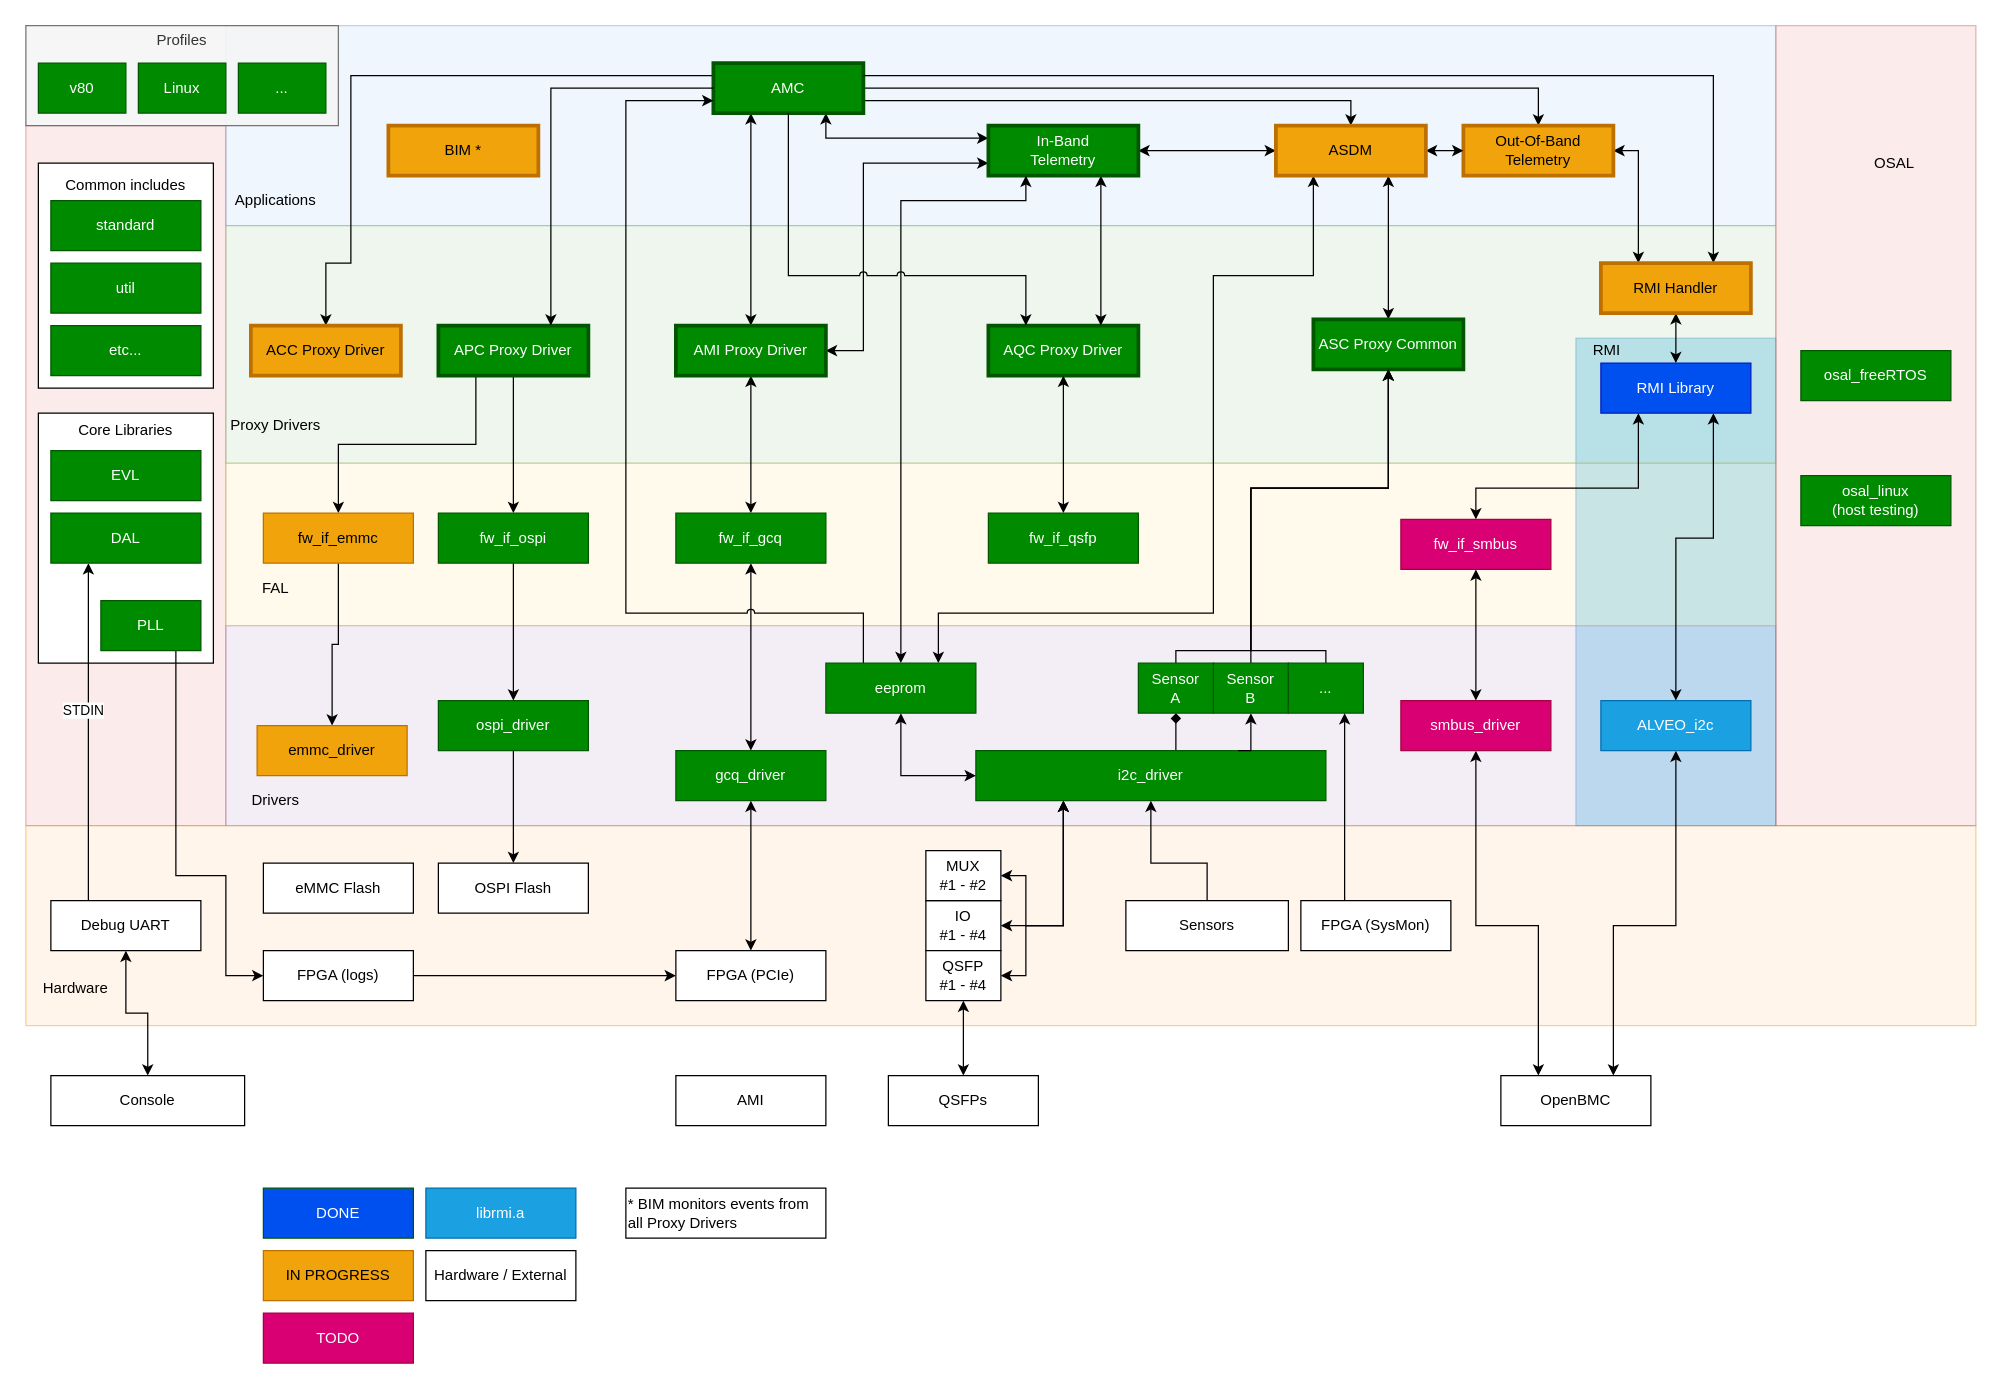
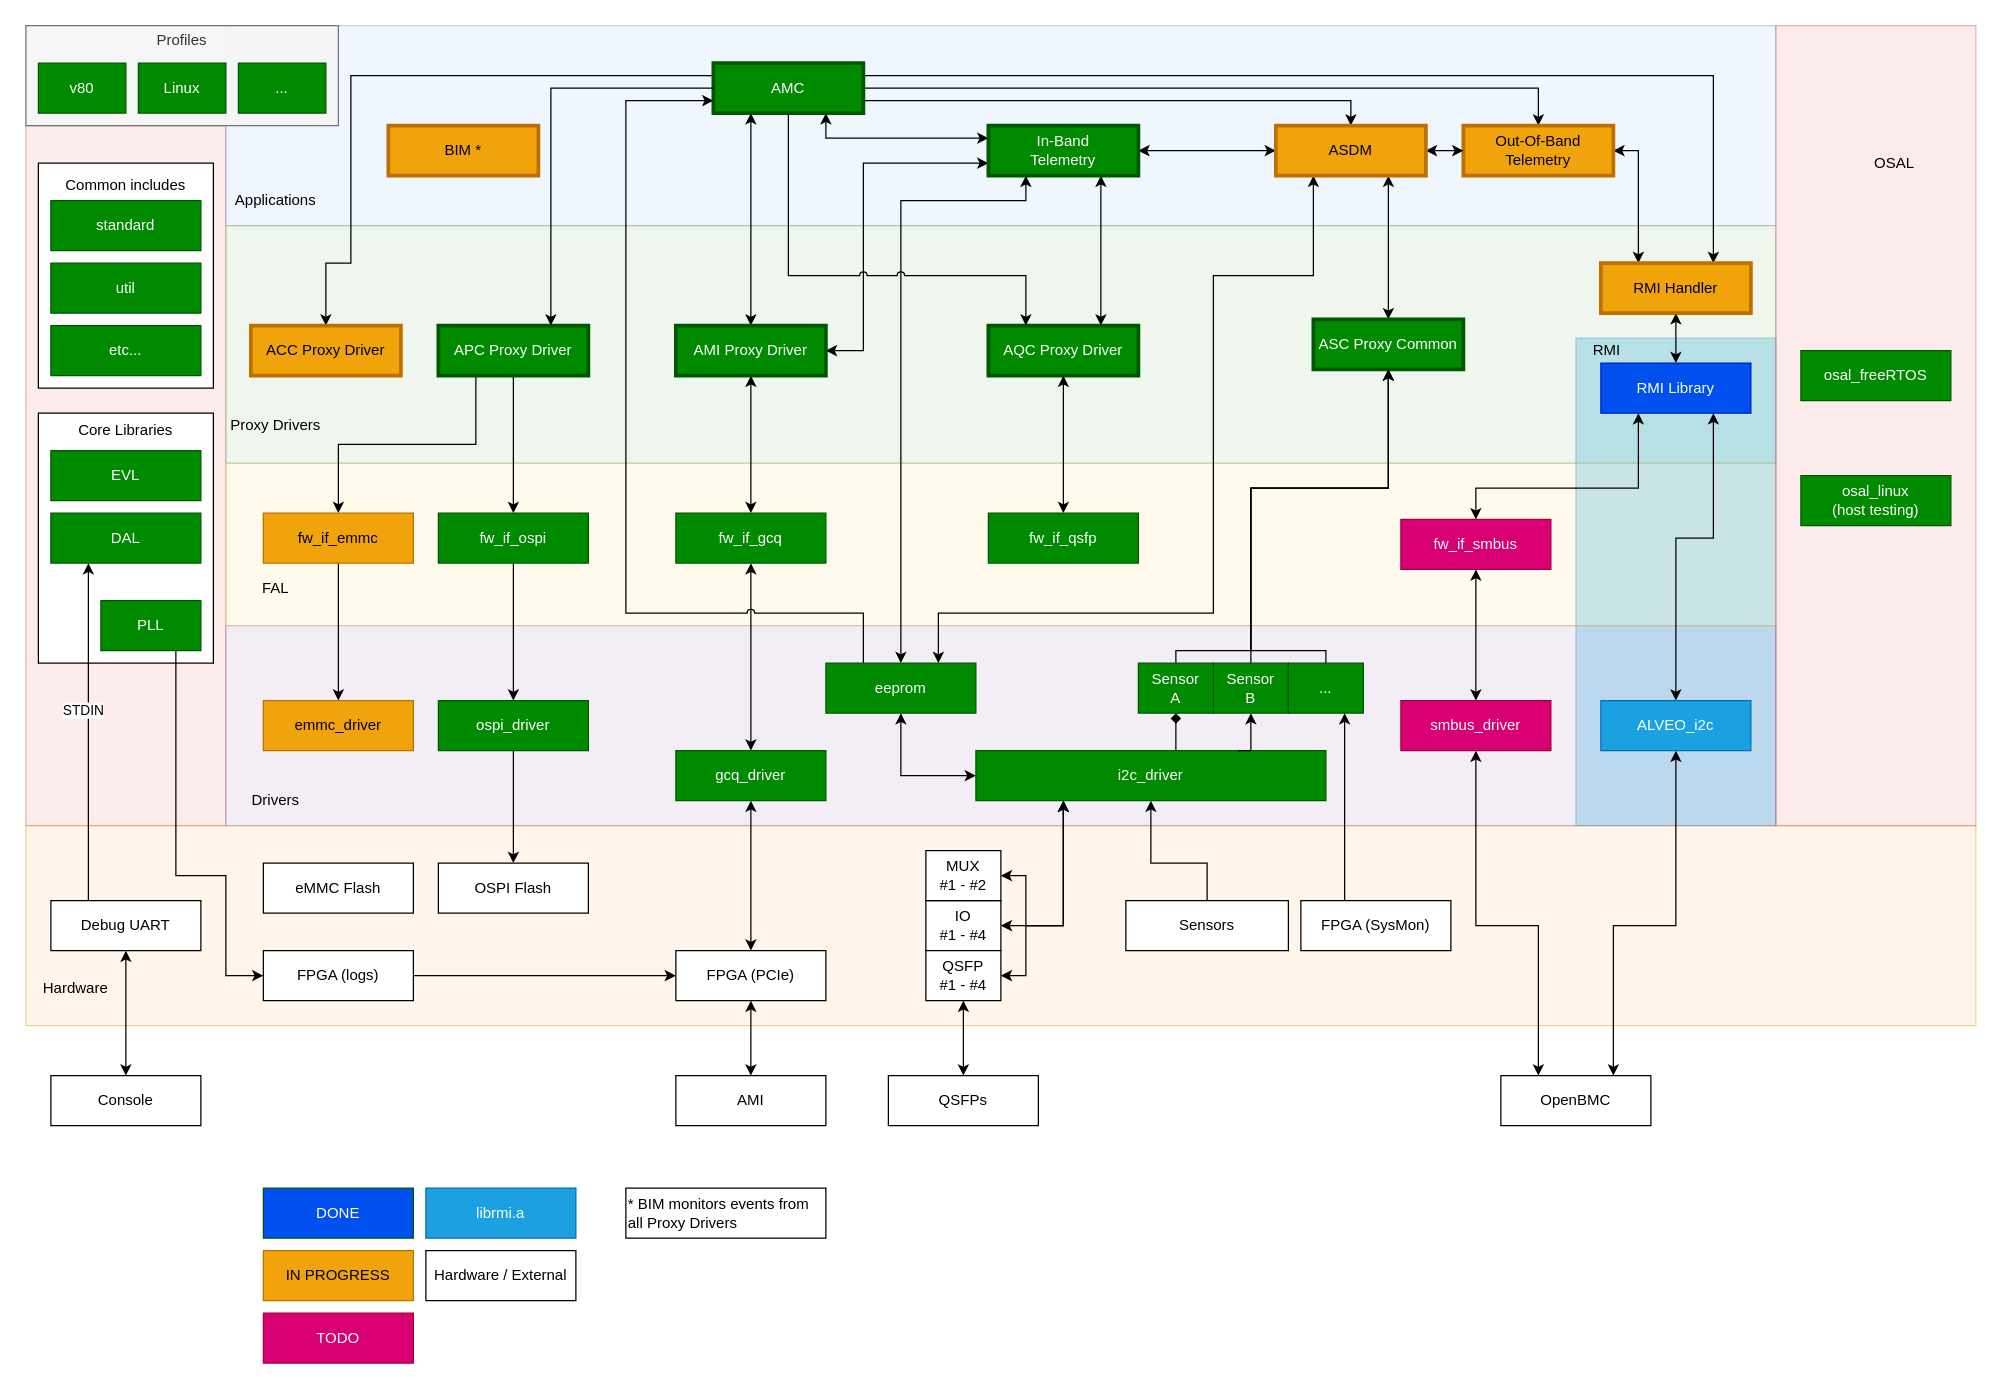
node "emmc_driver": moved (332, 751) -> (338, 726)
edge "FPGA (PCIe)" -- "AMI": added
node "Console": size 194x50 -> 150x50
